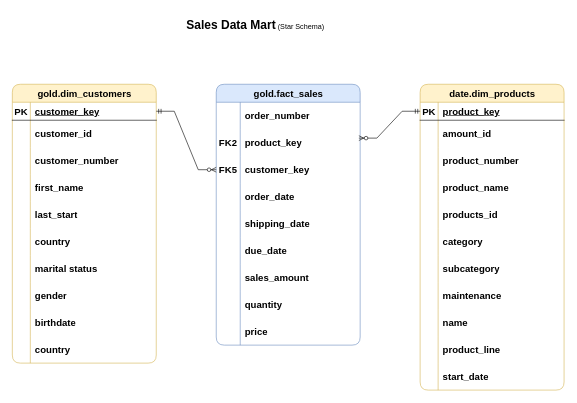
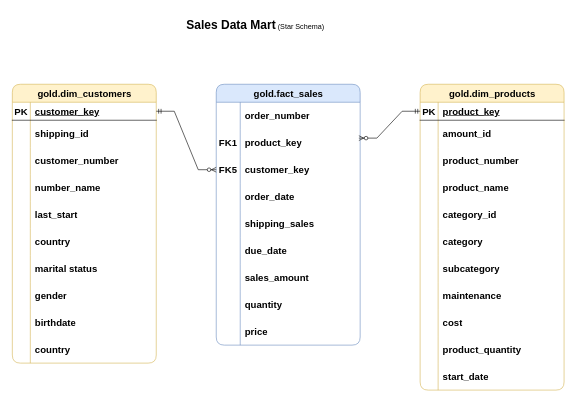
node "date.dim_products": label "date.dim_products" -> "gold.dim_products"
node "customer_id": label "customer_id" -> "shipping_id"
node "FK2": label "FK2" -> "FK1"
node "first_name": label "first_name" -> "number_name"
node "products_id": label "products_id" -> "category_id"
node "shipping_date": label "shipping_date" -> "shipping_sales"
node "name": label "name" -> "cost"
node "product_line": label "product_line" -> "product_quantity"
